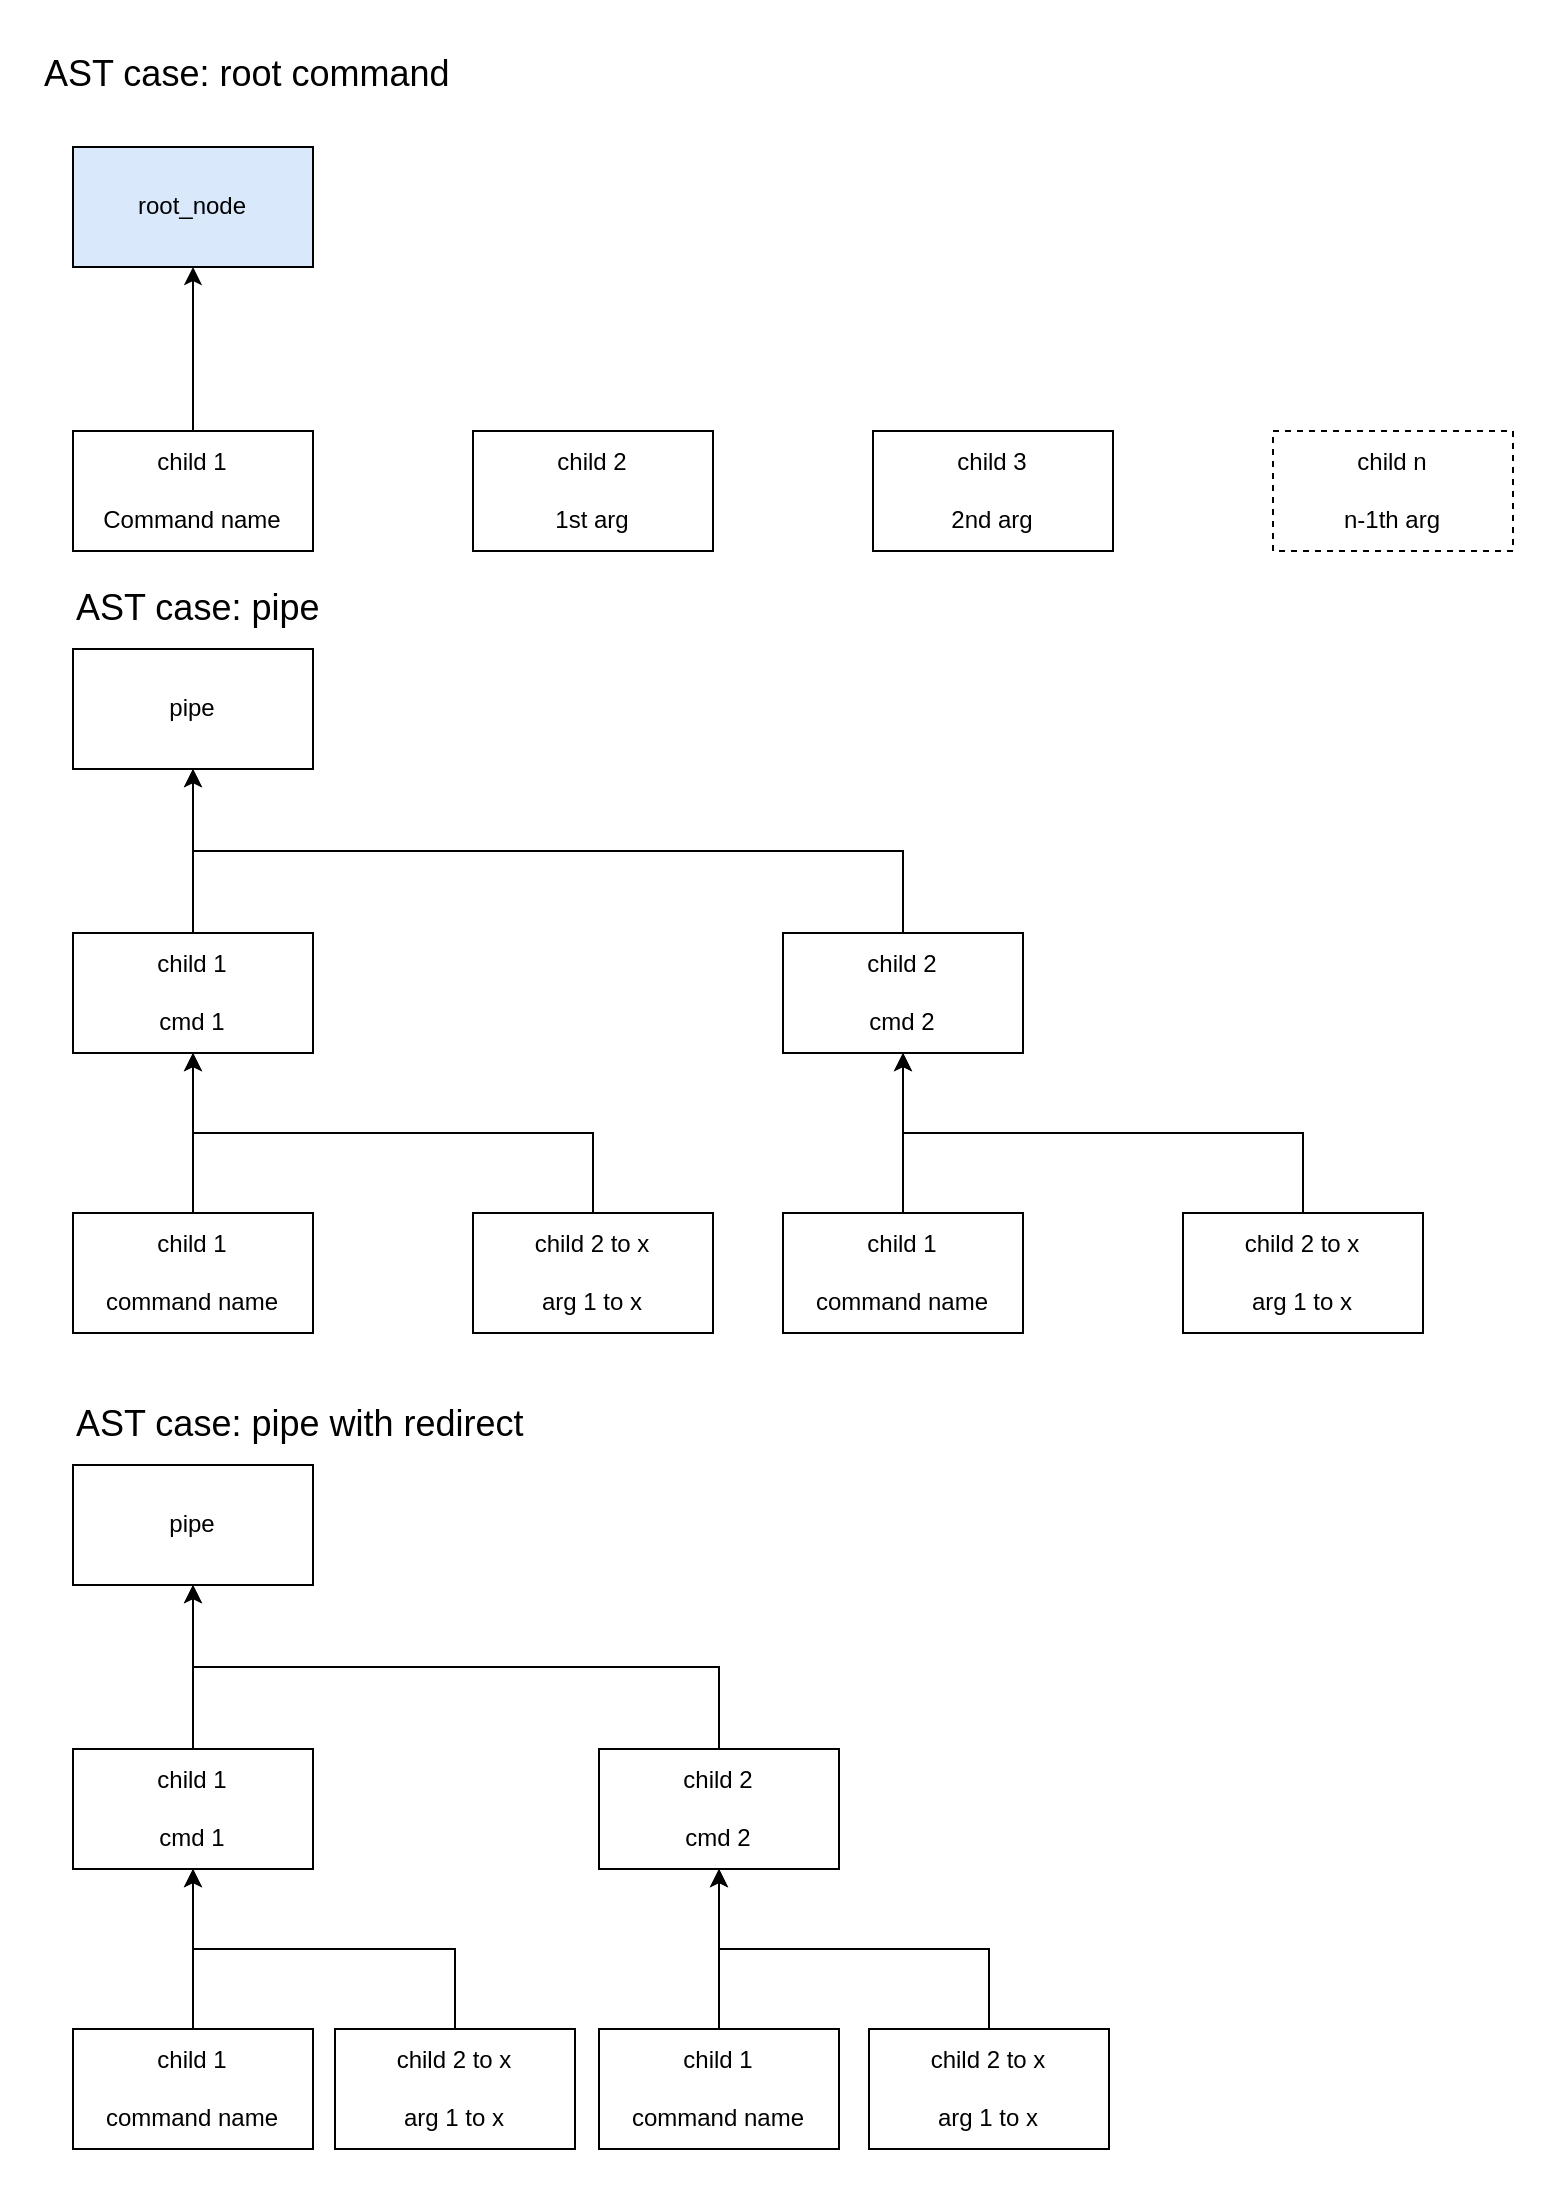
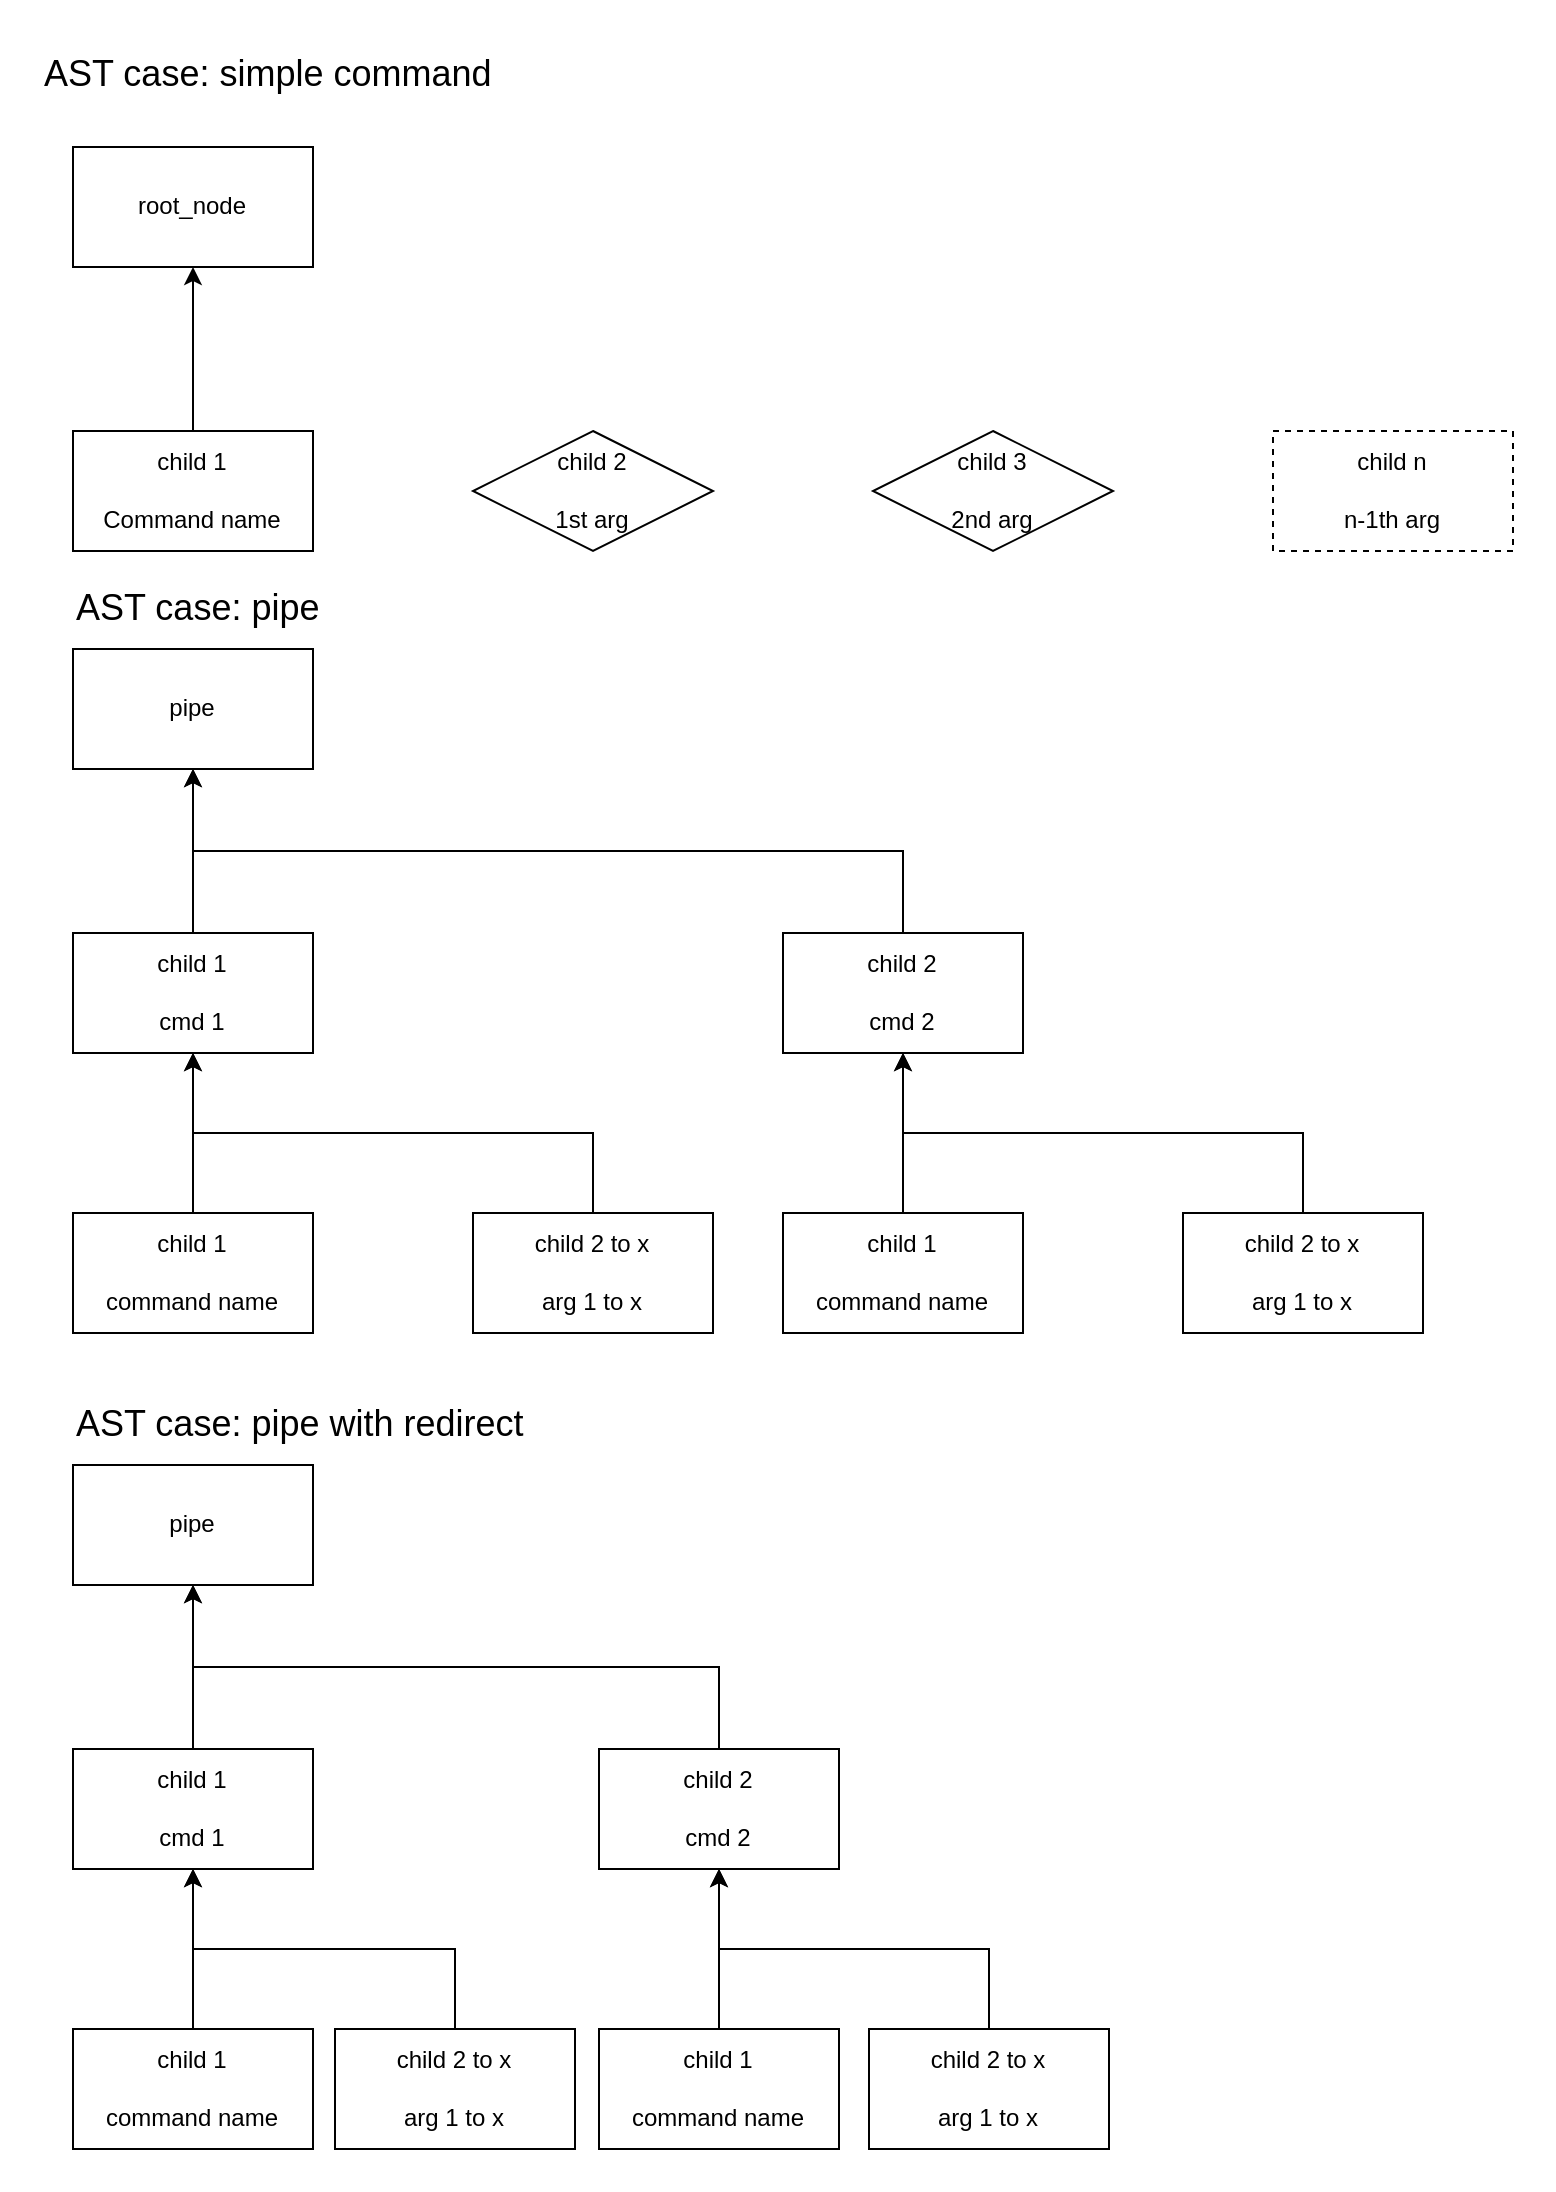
node "AST case: root command": label "AST case: root command" -> "AST case: simple command"
node "root_node": fillcolor #dae8fc -> #ffffff
node "child 2 1st arg": shape rectangle -> diamond
node "child 3 2nd arg": shape rectangle -> diamond
